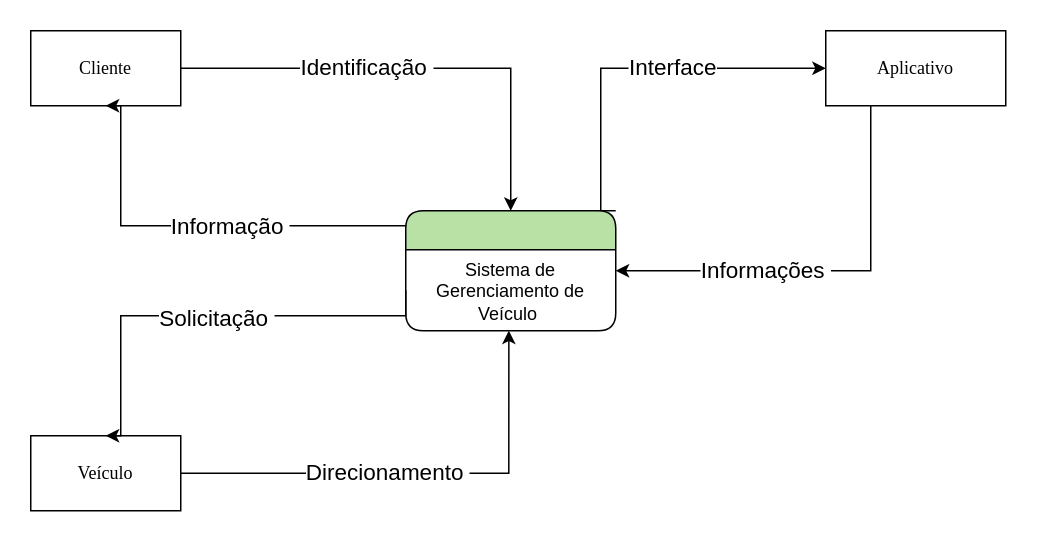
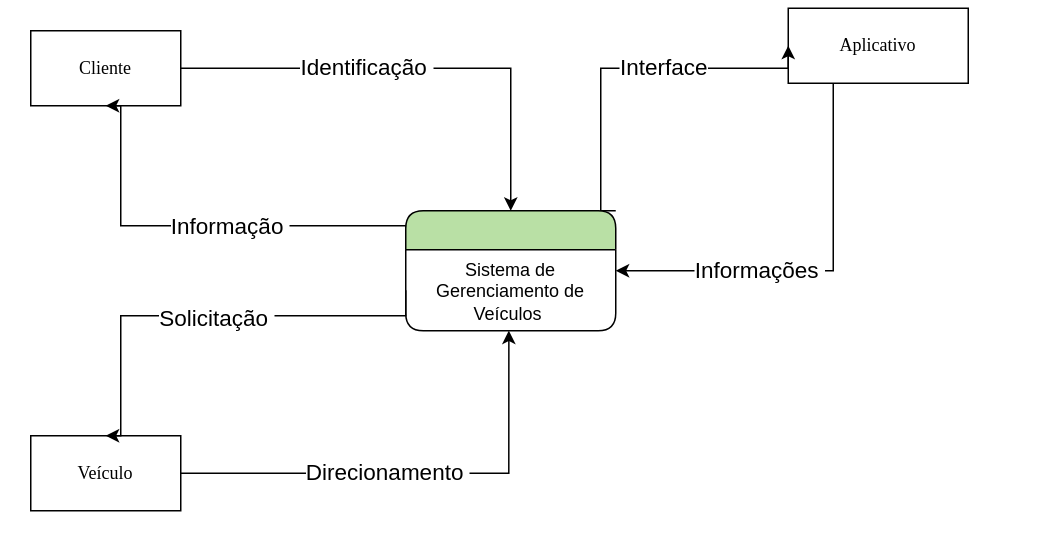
node "Aplicativo": moved (916, 68) -> (878, 46)
node "Sistema de Gerenciamento de Veículo": label "Sistema de Gerenciamento de Veículo" -> "Sistema de Gerenciamento de Veículos"
